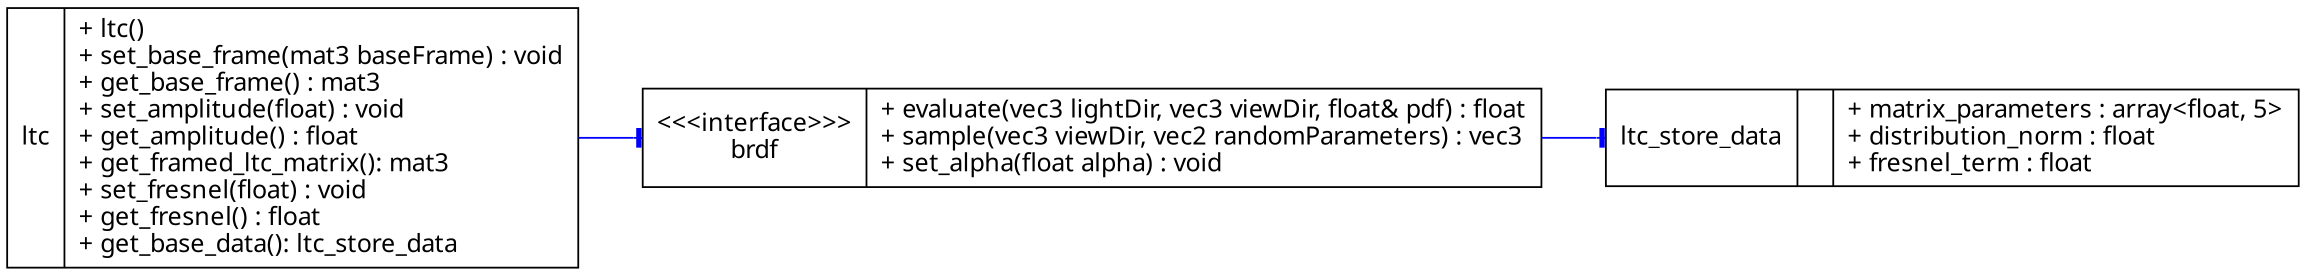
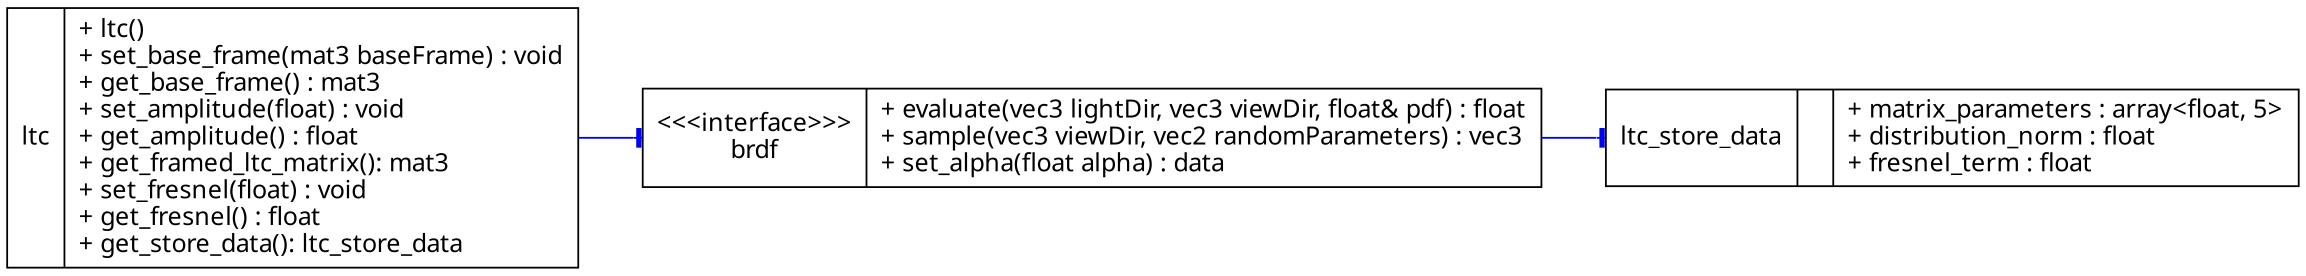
node "brdf": text "+ set_alpha(float alpha) : void" -> "+ set_alpha(float alpha) : data"
node "ltc": text "+ get_base_data(): ltc_store_data" -> "+ get_store_data(): ltc_store_data"
